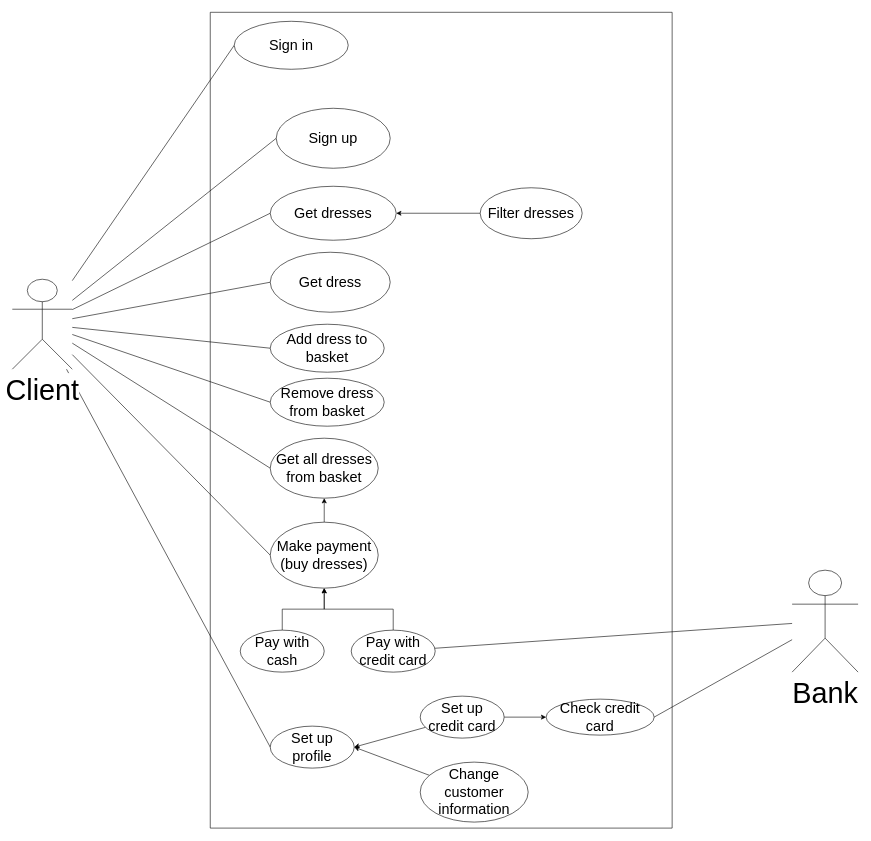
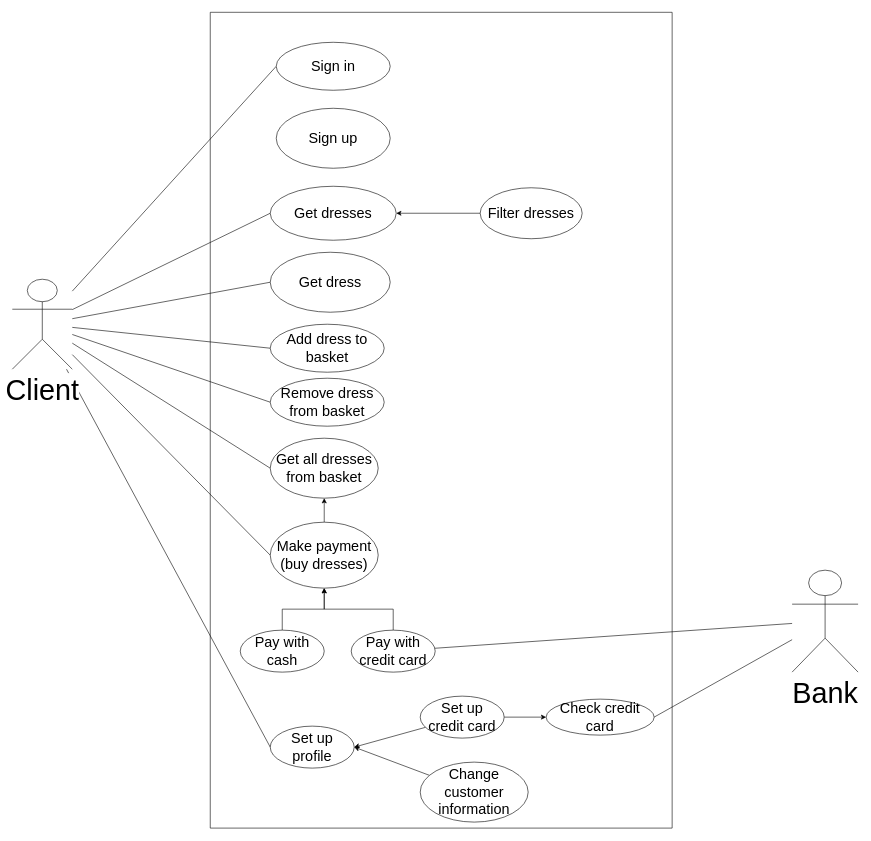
node "Sign in": moved (291, 45) -> (333, 66)
edge "Sign up" -- "Client": removed
